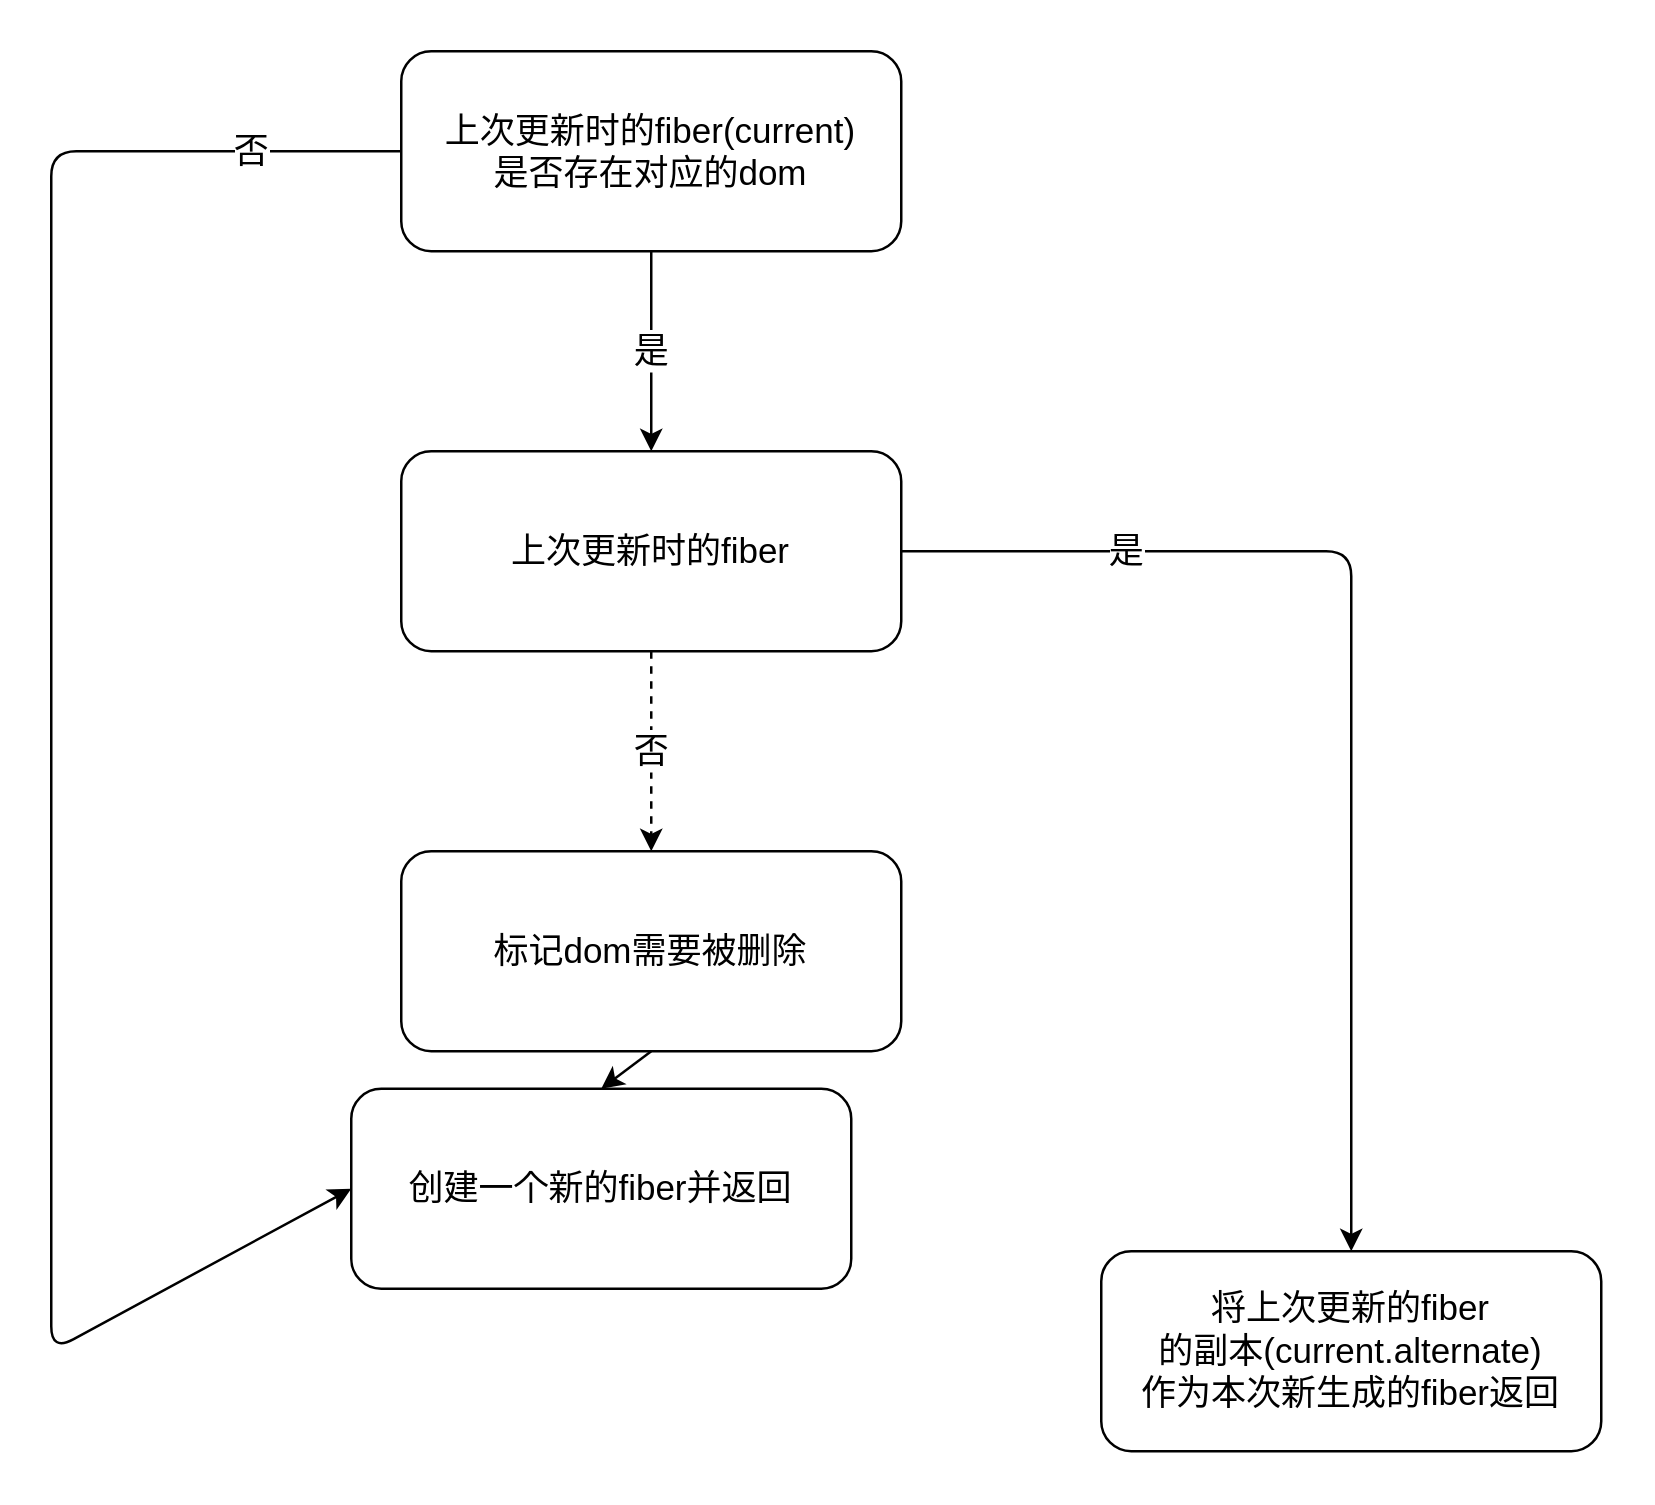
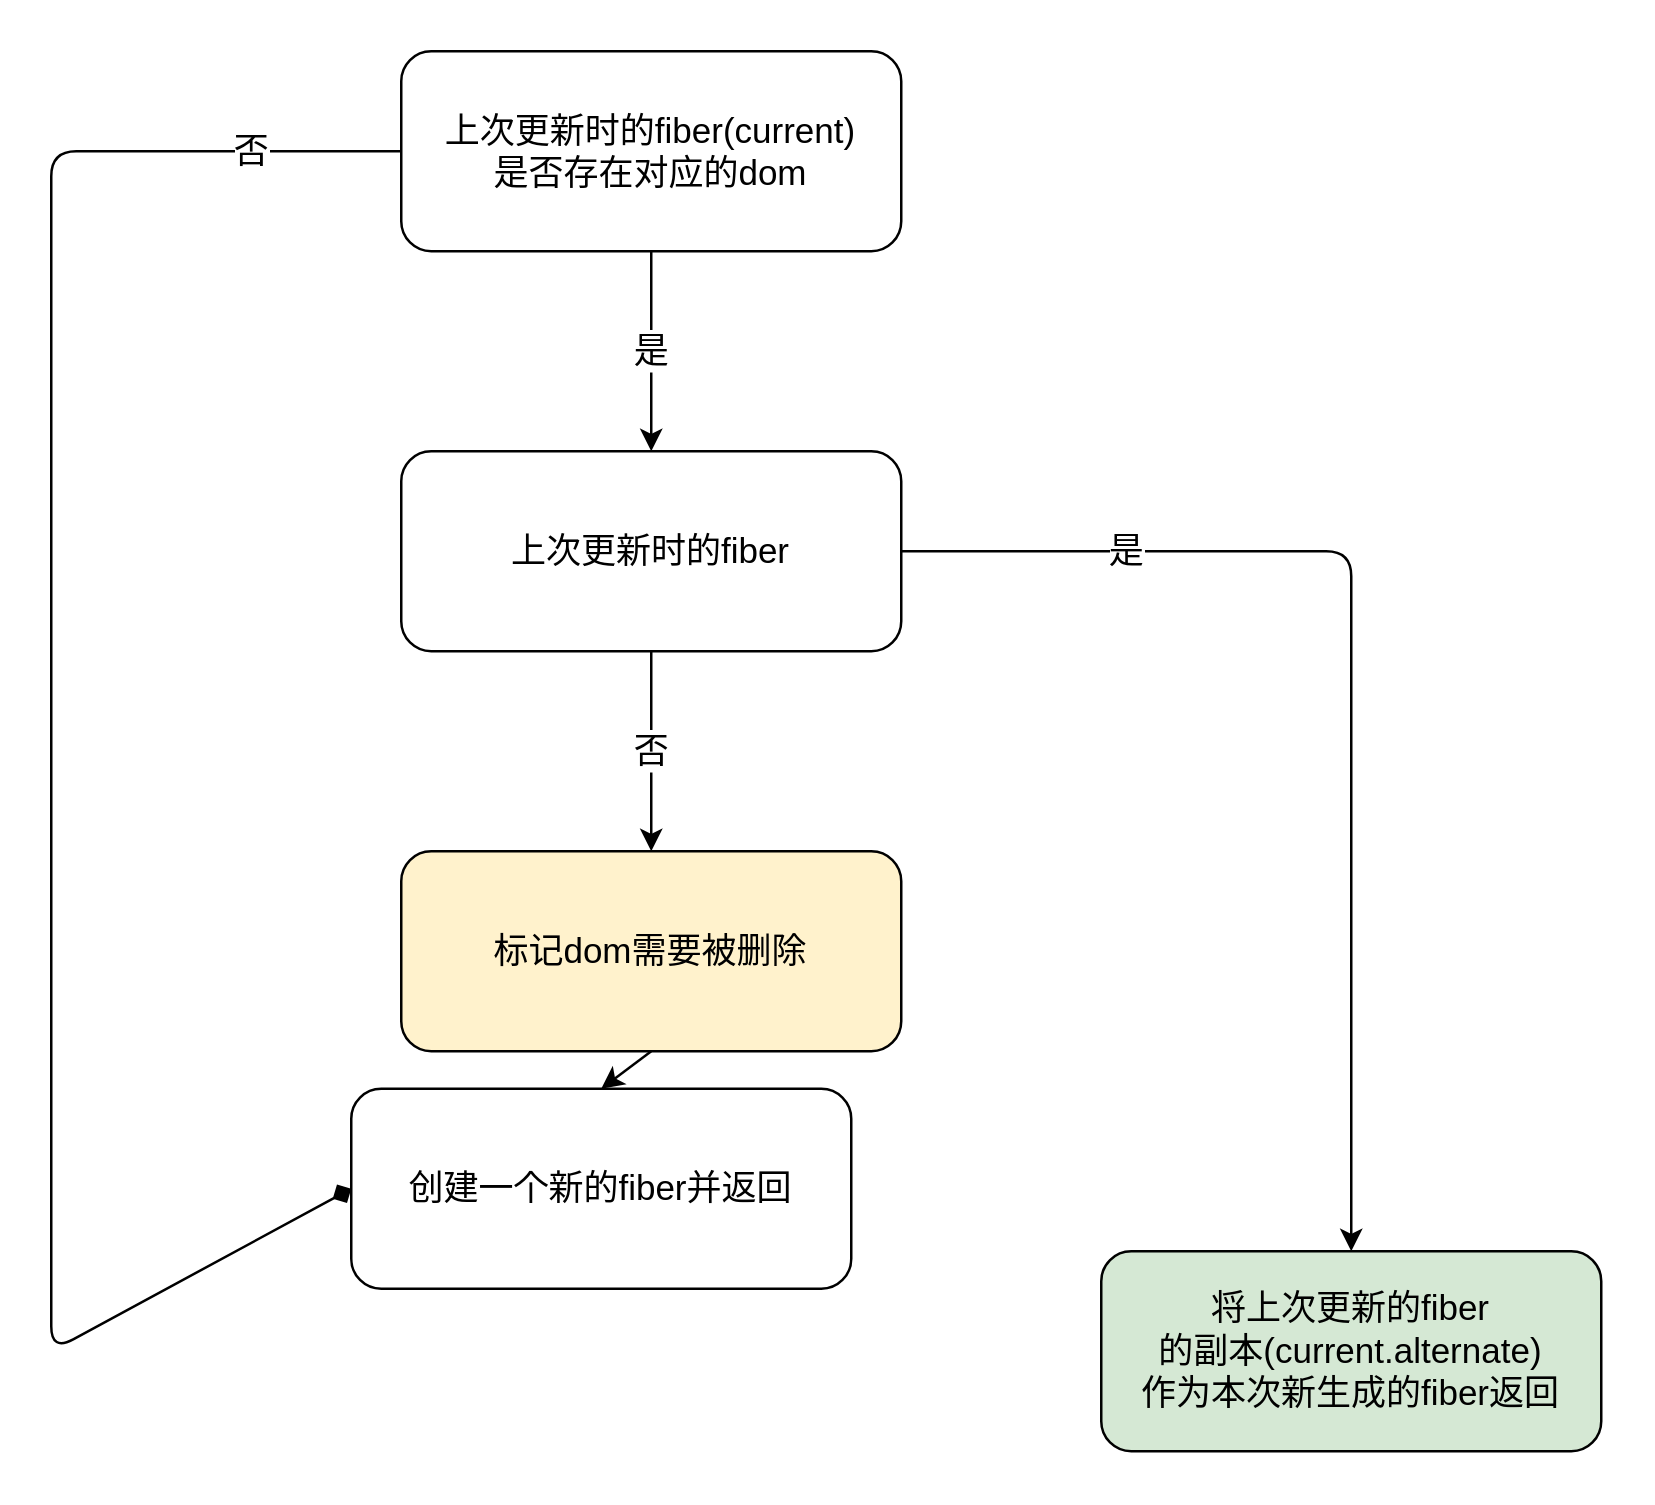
edge "上次更新时的fiber" -> "标记dom需要被删除": style dashed -> solid
node "标记dom需要被删除": fillcolor #ffffff -> #fff2cc
edge "上次更新时的fiber(current) 是否存在对应的dom" -> "创建一个新的fiber并返回": arrowhead classic -> diamond
node "将上次更新的fiber 的副本(current.alternate) 作为本次新生成的fiber返回": fillcolor #ffffff -> #d5e8d4
